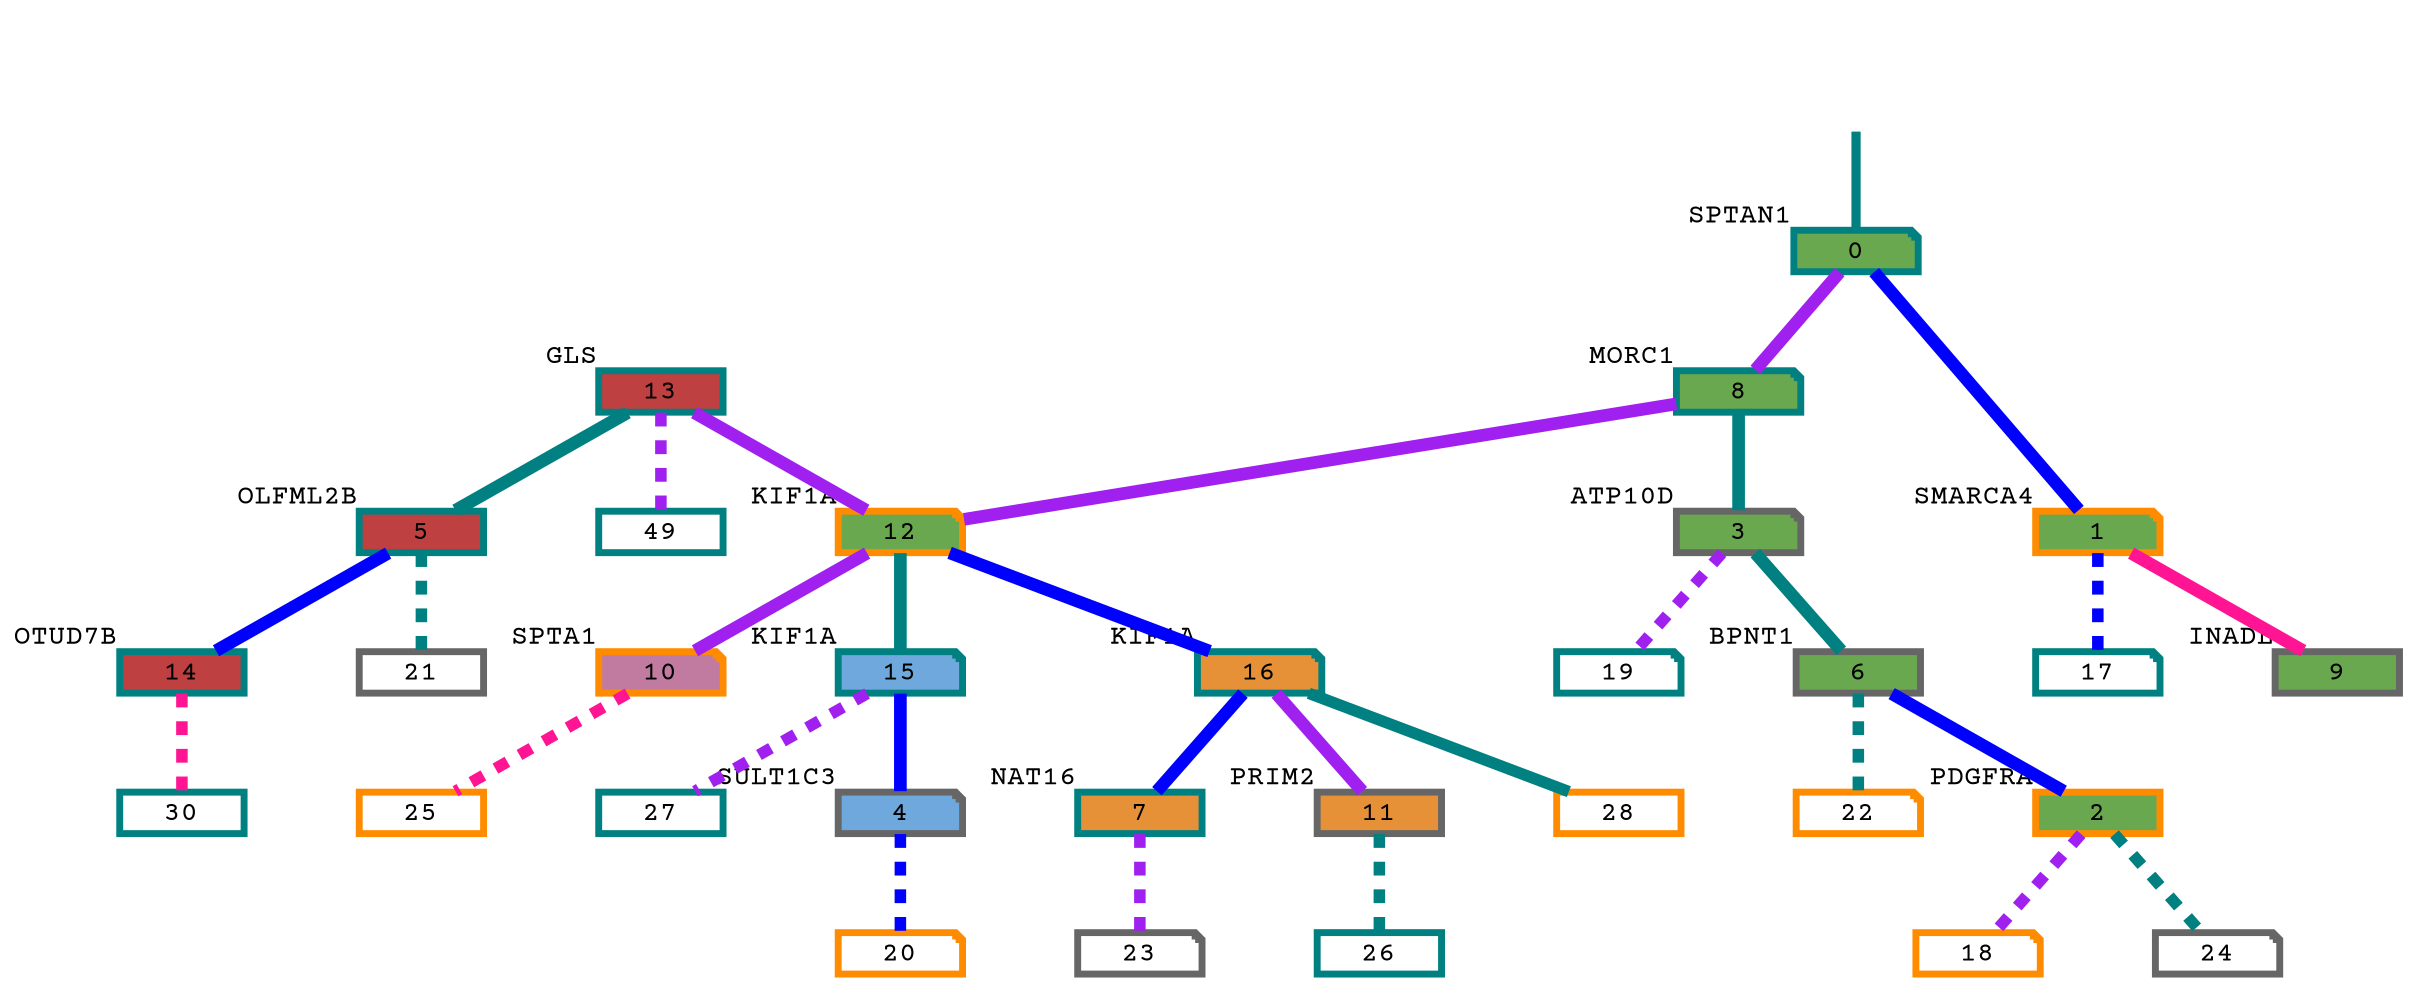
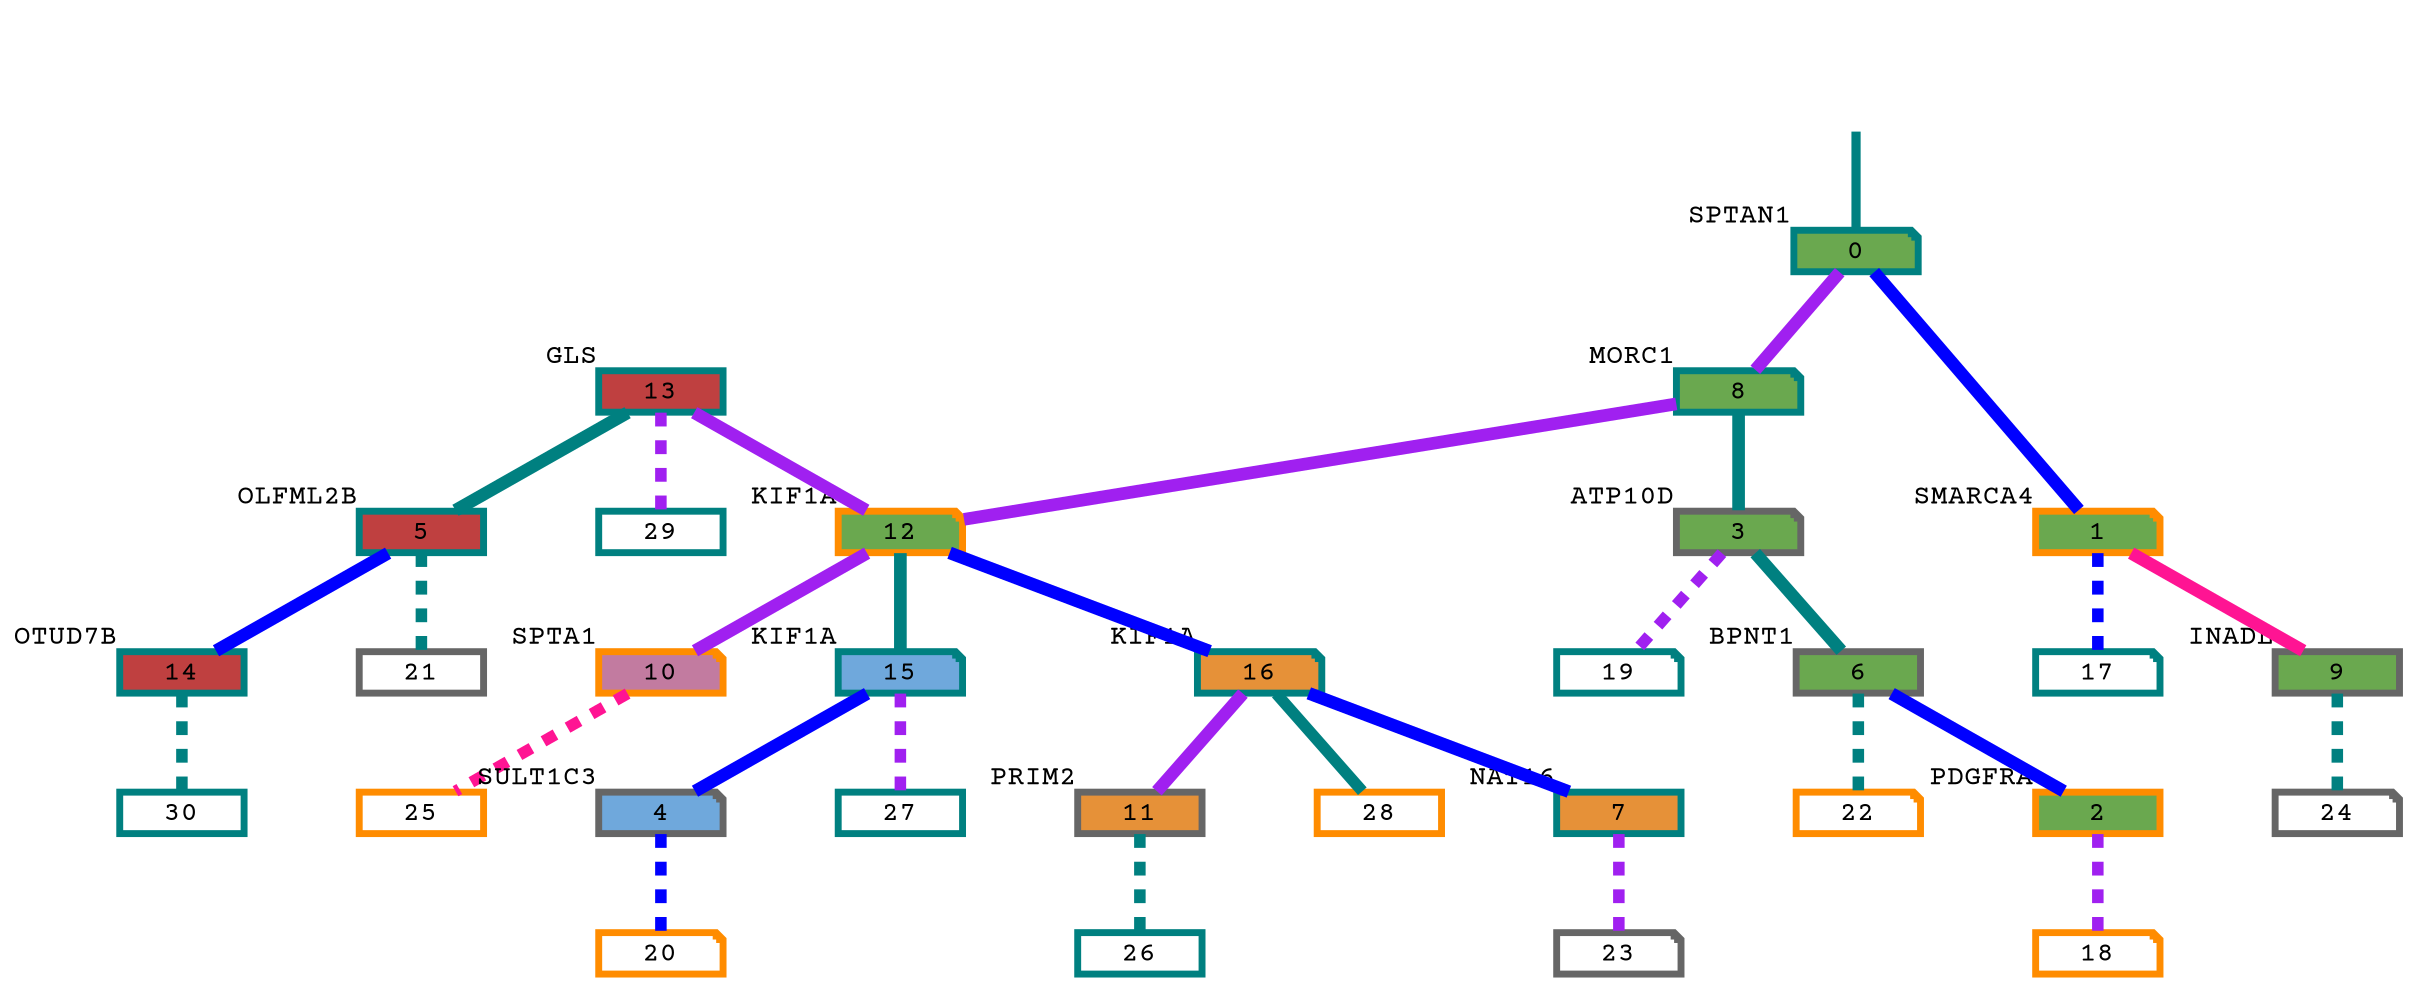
node "49": label "49" -> "29"
edge "14 OTUD7B" -> "30": color deeppink -> teal
edge "2 PDGFRA" -> "24": now "9 INADL" -> "24"
